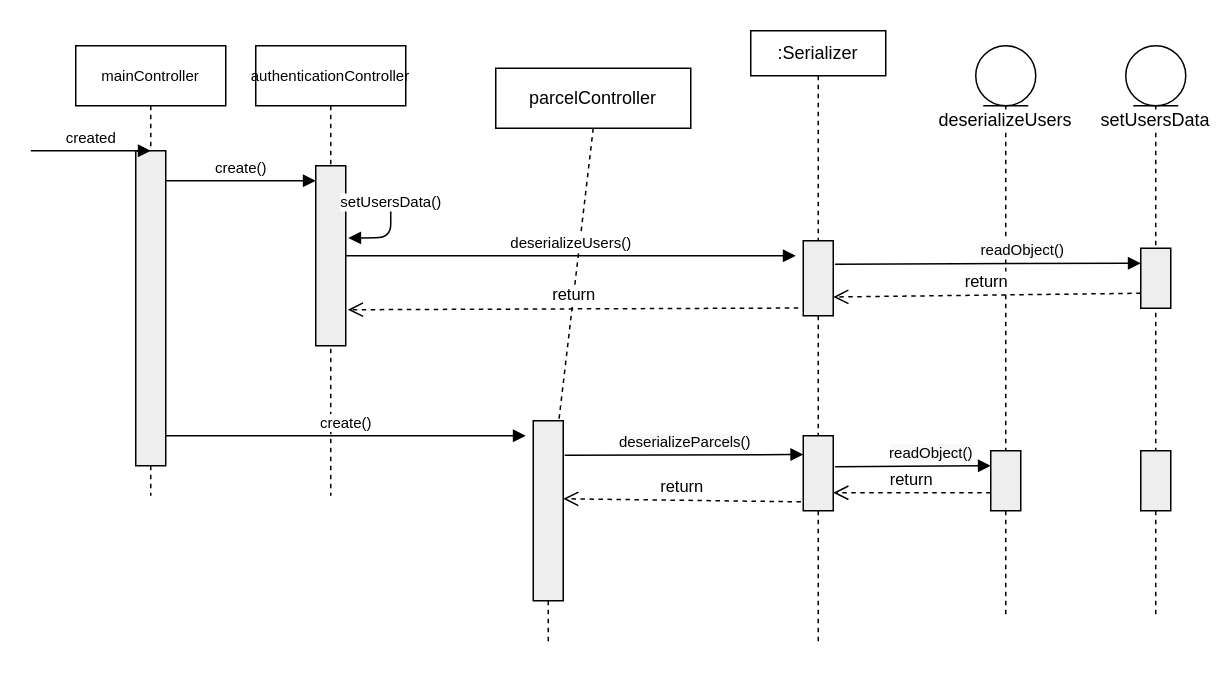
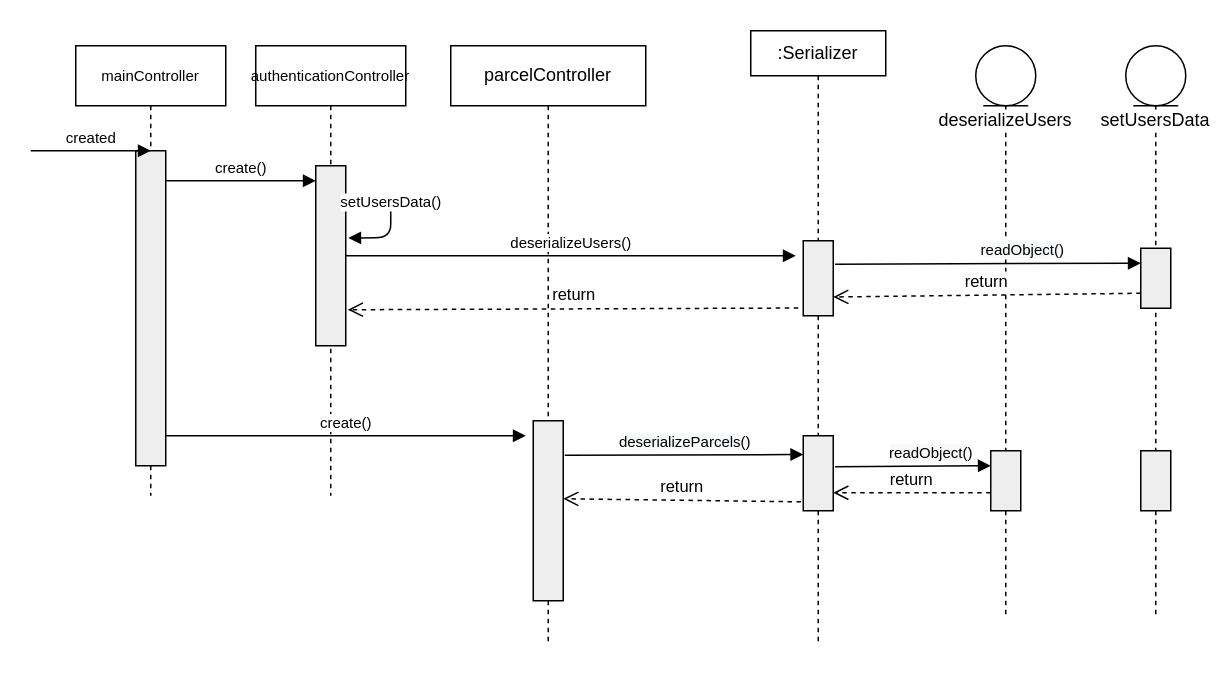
node "parcelController": moved (593, 98) -> (548, 76)
